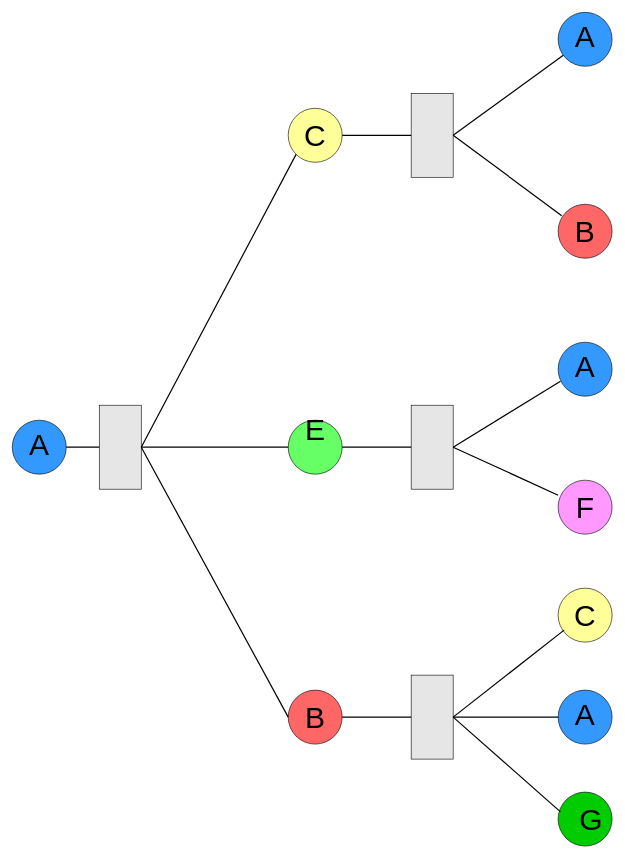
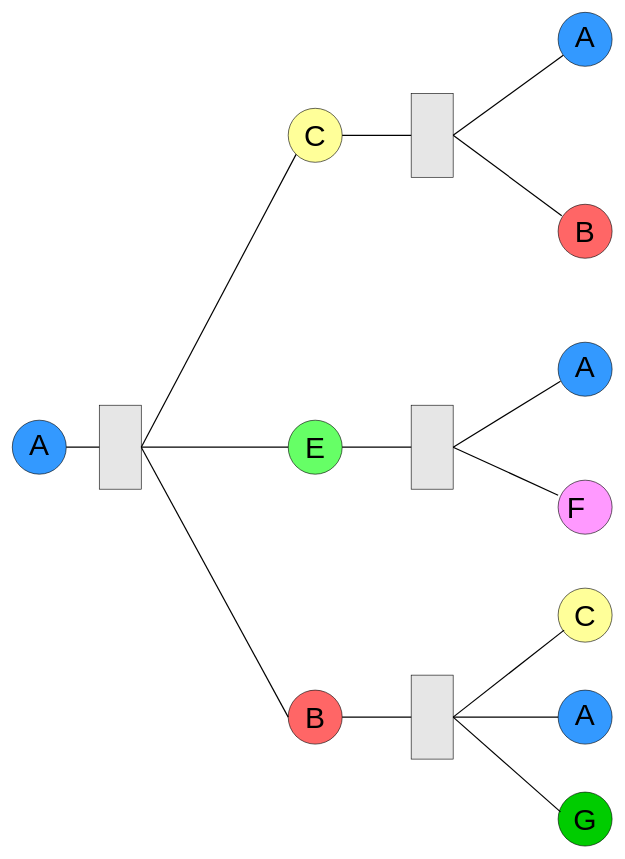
node "E": moved (315, 429) -> (315, 447)
node "F": moved (585, 507) -> (576, 507)
node "G": moved (591, 819) -> (585, 819)
